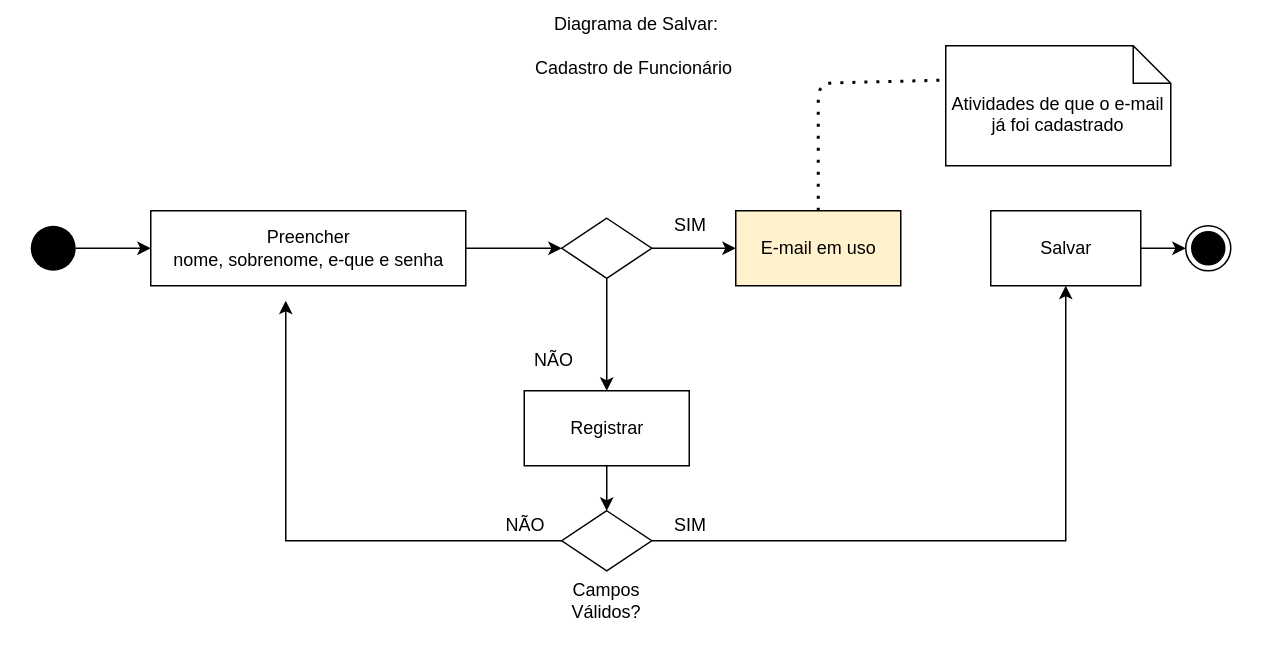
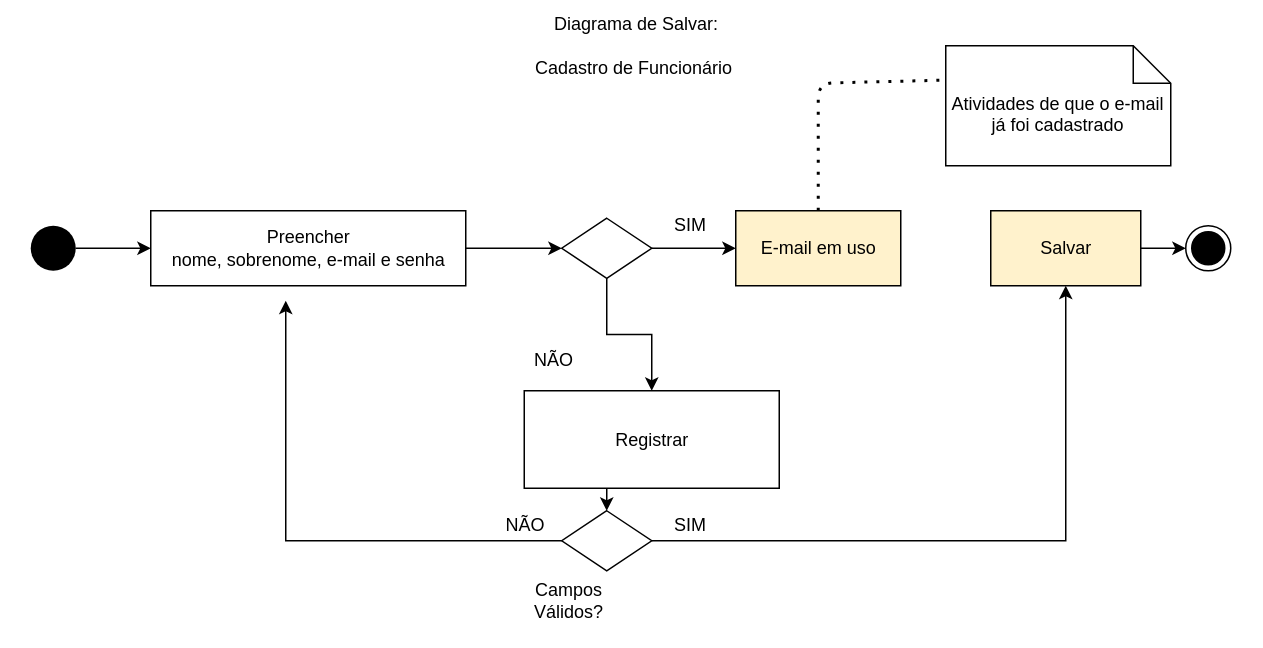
node "Preencher nome, sobrenome, e-que e senha": label "Preencher nome, sobrenome, e-que e senha" -> "Preencher nome, sobrenome, e-mail e senha"
node "Salvar": fillcolor #ffffff -> #fff2cc
node "Registrar": size 165x75 -> 255x98
node "Campos Válidos?": moved (607, 601) -> (569, 601)
